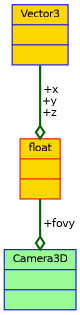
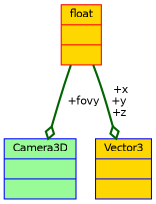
edge "Vector3" -> "float": reversed
